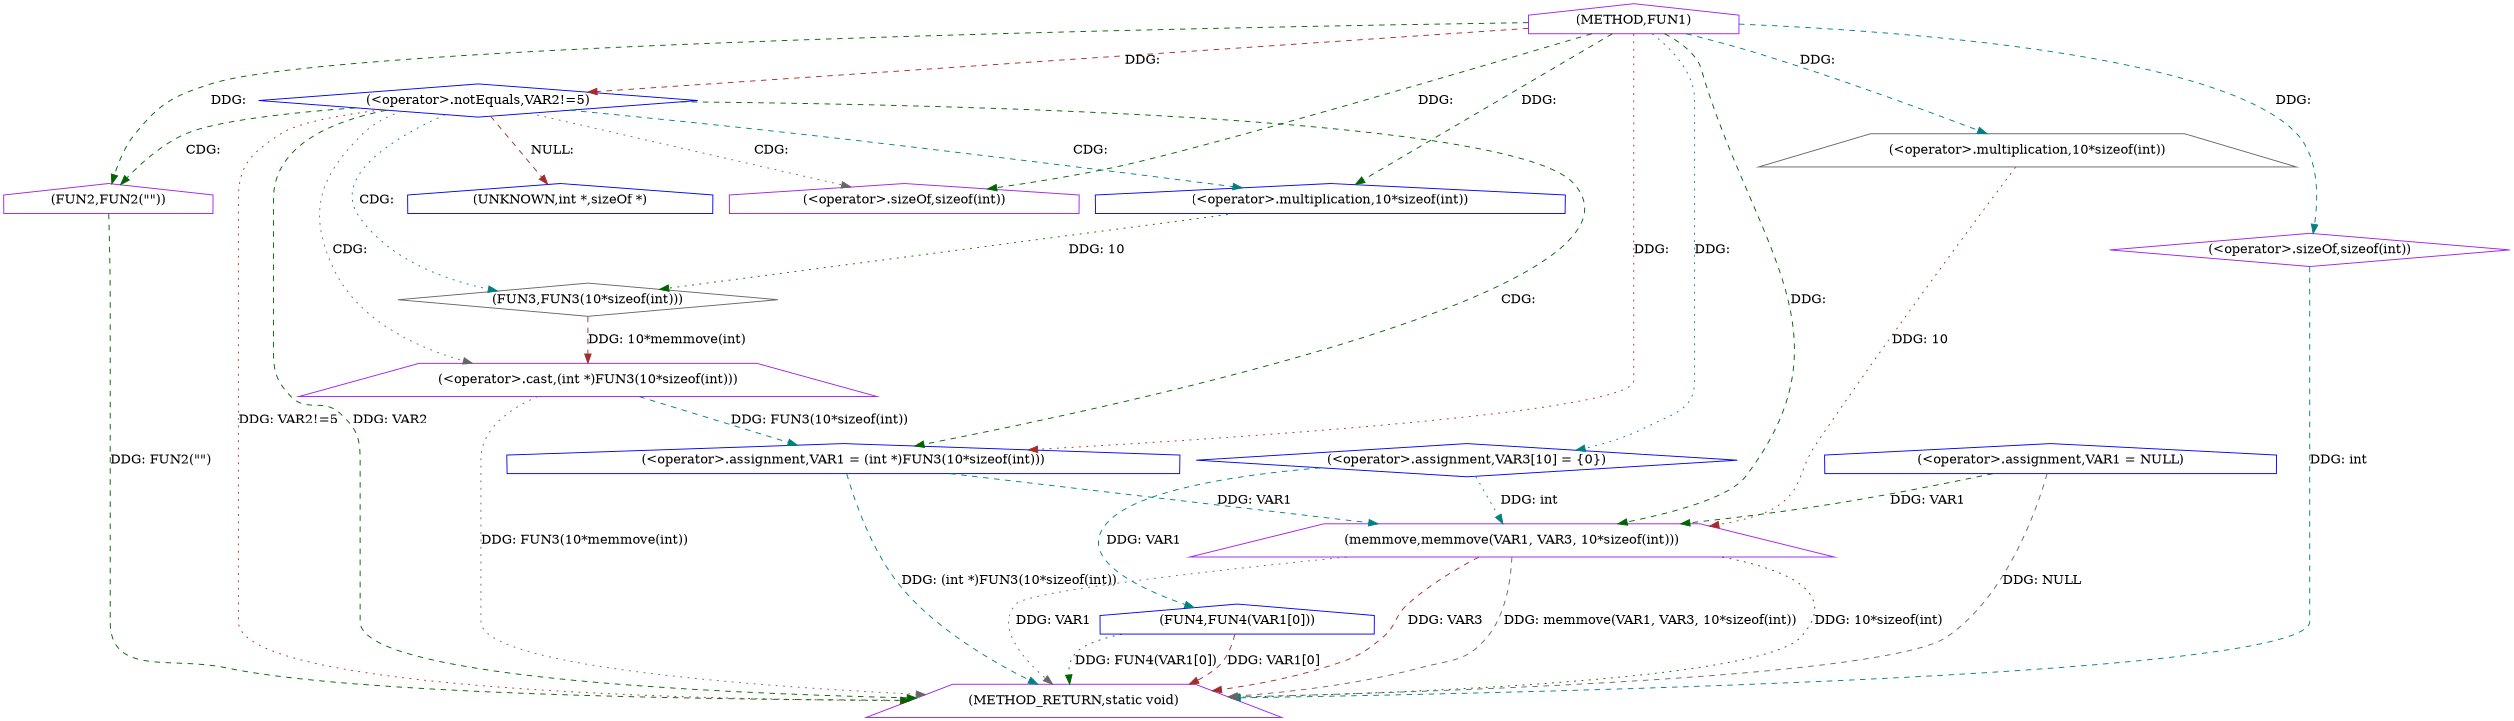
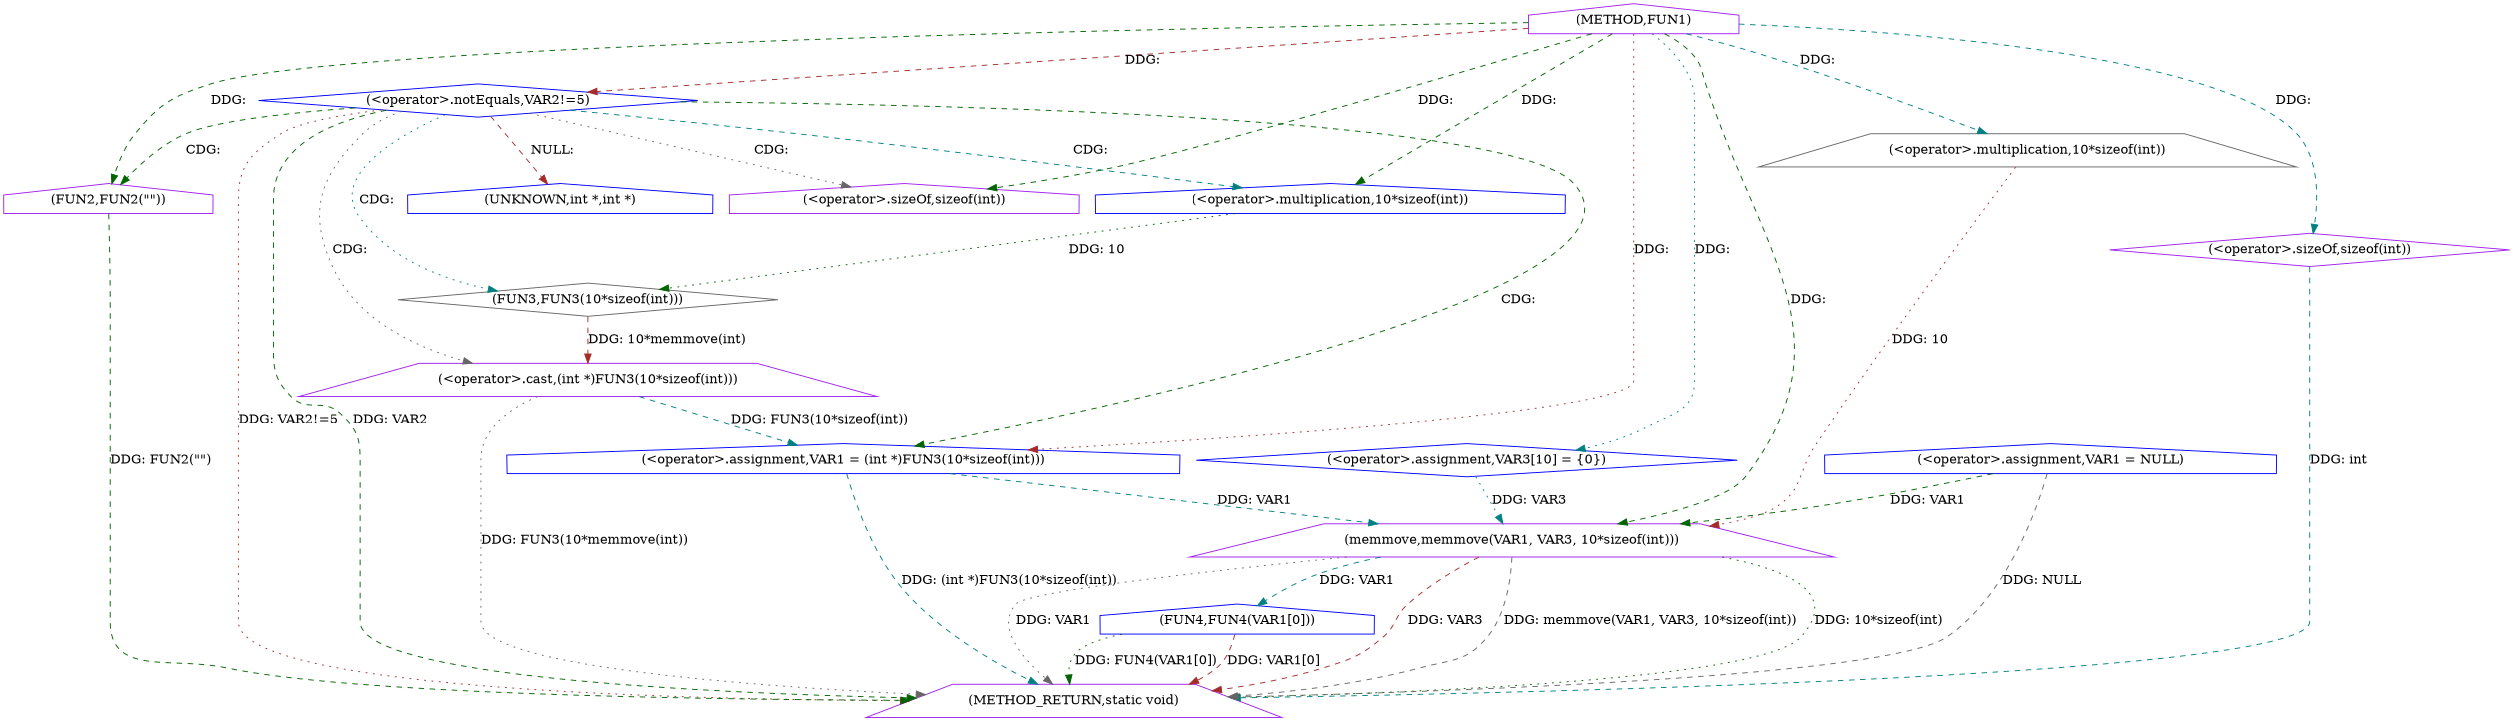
node "(UNKNOWN,int *,sizeOf *)": label "(UNKNOWN,int *,sizeOf *)" -> "(UNKNOWN,int *,int *)"
edge "(<operator>.assignment,VAR3[10] = {0})" -> "(memmove,memmove(VAR1, VAR3, 10*sizeof(int)))": label "DDG: int" -> "DDG: VAR3"
edge "(<operator>.assignment,VAR3[10] = {0})" -> "(FUN4,FUN4(VAR1[0]))": now "(memmove,memmove(VAR1, VAR3, 10*sizeof(int)))" -> "(FUN4,FUN4(VAR1[0]))"
